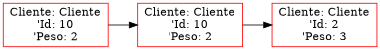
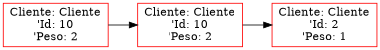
node "Cliente: Cliente 'Id: 2 'Peso: 3": label "Cliente: Cliente 'Id: 2 'Peso: 3" -> "Cliente: Cliente 'Id: 2 'Peso: 1"
